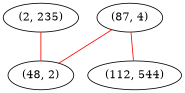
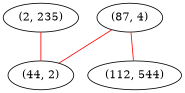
node "(48, 2)": label "(48, 2)" -> "(44, 2)"
